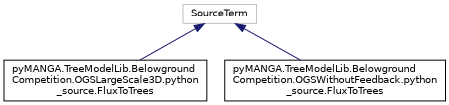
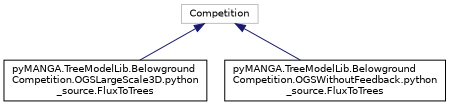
node "SourceTerm": label "SourceTerm" -> "Competition"
